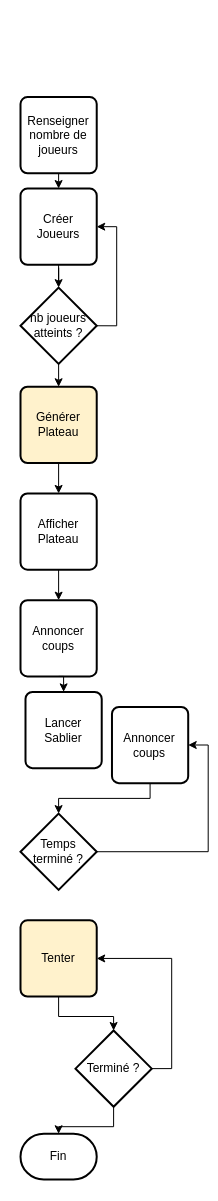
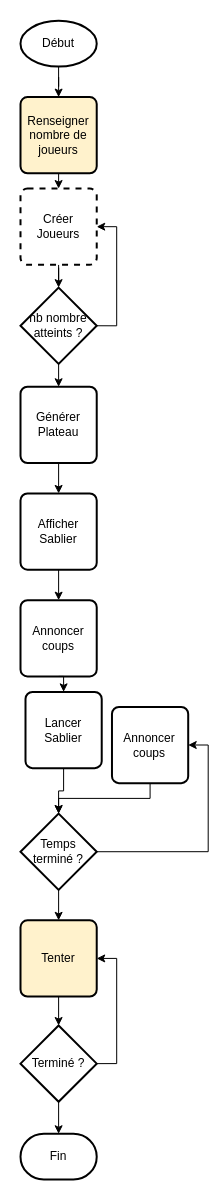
node "Début": added
edge "Début" -> "Renseigner nombre de joueurs": added
node "Renseigner nombre de joueurs": fillcolor #ffffff -> #fff2cc
node "Créer Joueurs": style solid -> dashed
node "nb joueurs atteints ?": label "nb joueurs atteints ?" -> "nb nombre atteints ?"
node "Générer Plateau": fillcolor #fff2cc -> #ffffff
node "Afficher Plateau": label "Afficher Plateau" -> "Afficher Sablier"
edge "Lancer Sablier" -> "Temps terminé ?": added
edge "Temps terminé ?" -> "Tenter": added
node "Terminé ?": moved (114, 1069) -> (59, 1064)
